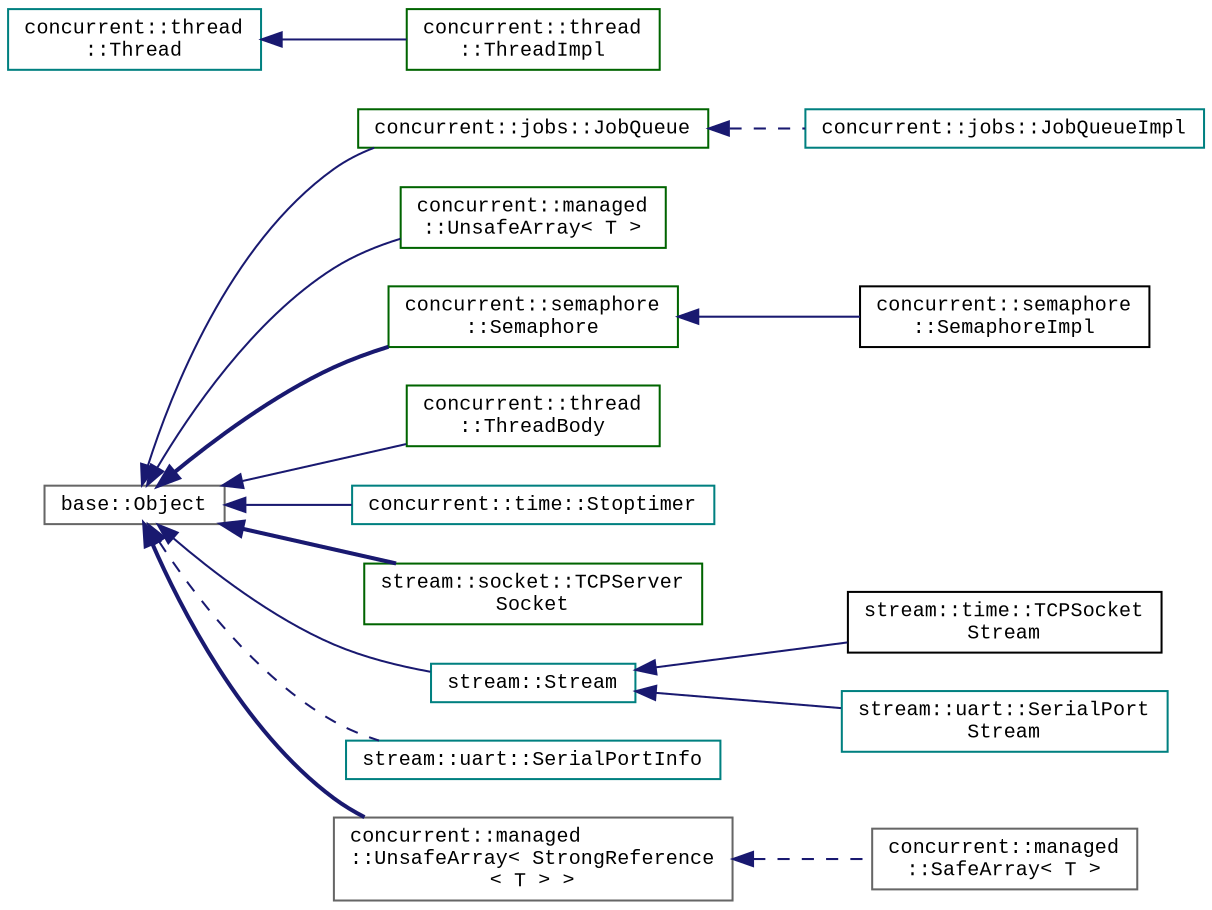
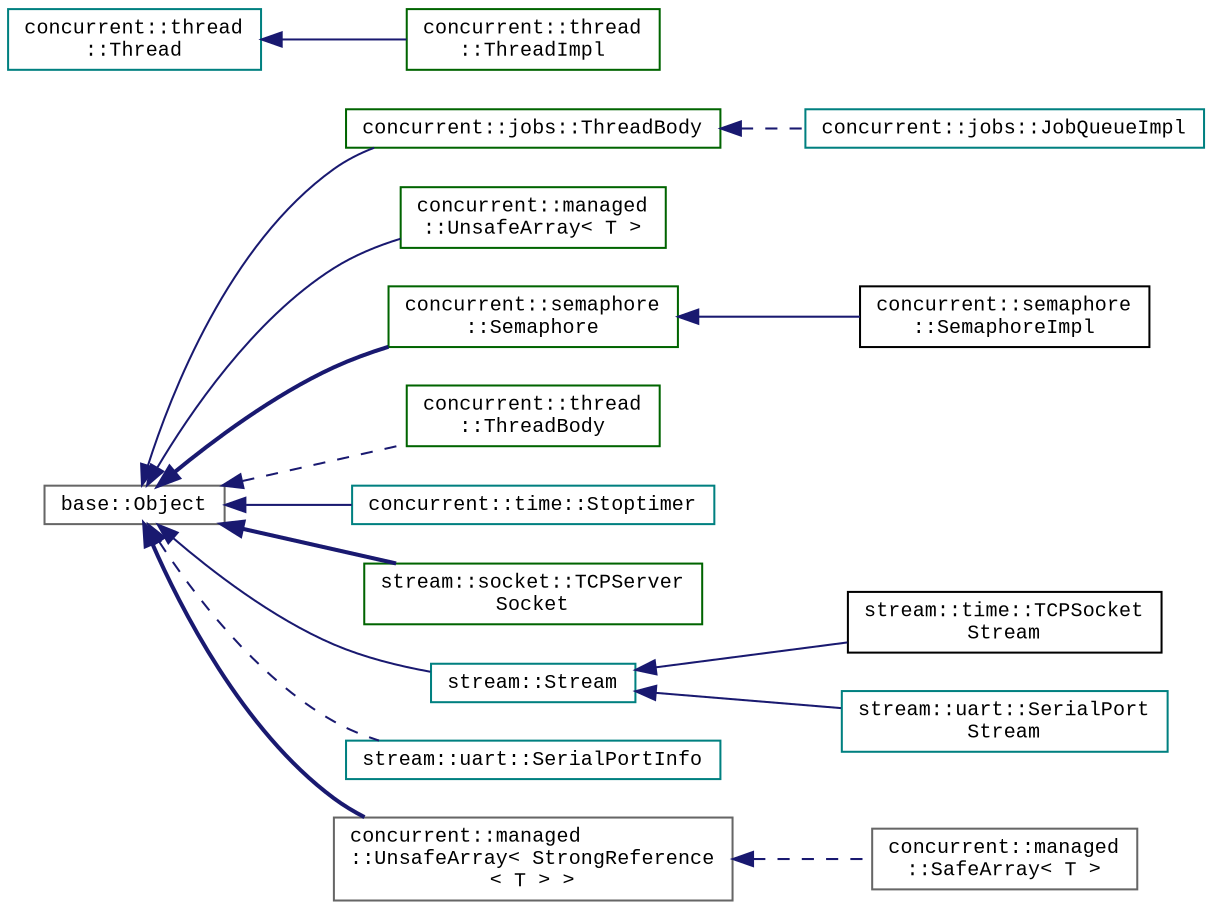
node "concurrent::jobs::JobQueue": label "concurrent::jobs::JobQueue" -> "concurrent::jobs::ThreadBody"
edge "concurrent::thread ::ThreadBody" -> "base::Object": style solid -> dashed
